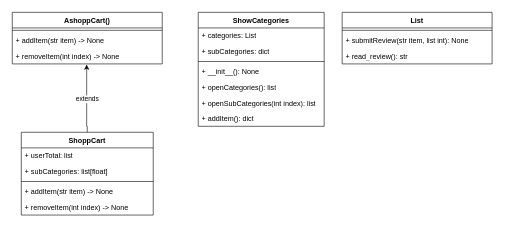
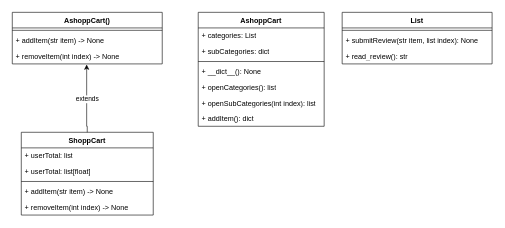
node "ShowCategories": label "ShowCategories" -> "AshoppCart"
node "+ submitReview(str item, list int): None": label "+ submitReview(str item, list int): None" -> "+ submitReview(str item, list index): None"
node "+ __init__(): None": label "+ __init__(): None" -> "+ __dict__(): None"
node "+ subCategories: list[float]": label "+ subCategories: list[float]" -> "+ userTotal: list[float]"
